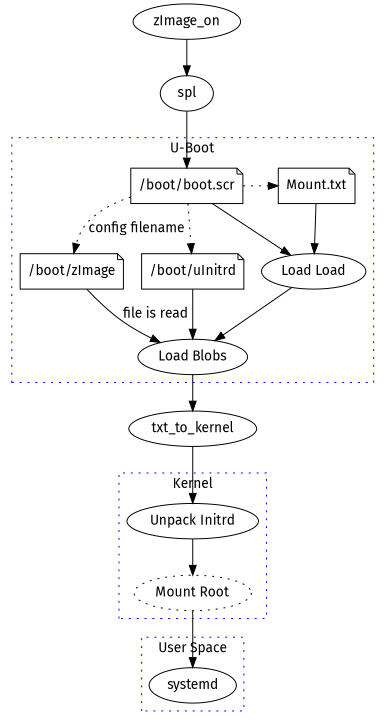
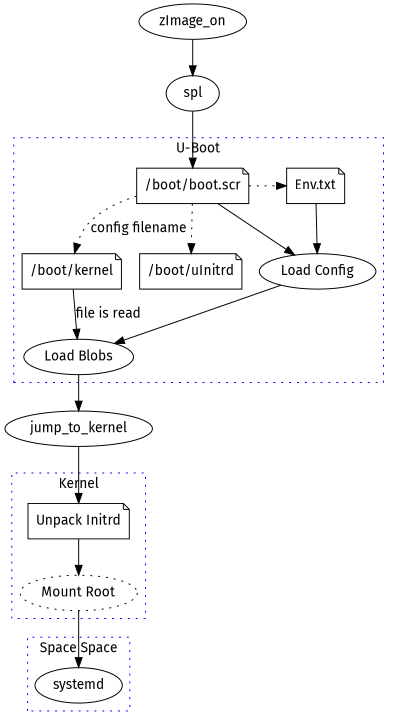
node "Mount.txt": label "Mount.txt" -> "Env.txt"
node "/boot/zImage": label "/boot/zImage" -> "/boot/kernel"
node "Load Load": label "Load Load" -> "Load Config"
edge "/boot/uInitrd" -> "Load Blobs": removed
node "txt_to_kernel": label "txt_to_kernel" -> "jump_to_kernel"
node "Unpack Initrd": shape ellipse -> note
cluster "User Space": label "User Space" -> "Space Space"
